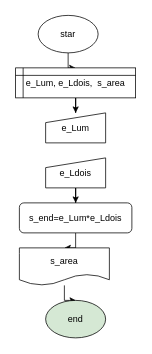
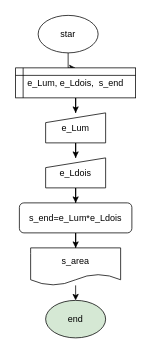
node "e_Lum, e_Ldois, s_area": label "e_Lum, e_Ldois, s_area" -> "e_Lum, e_Ldois, s_end"
edge "e_Lum" -> "e_Ldois": added
node "s_area": moved (64, 267) -> (75, 267)
